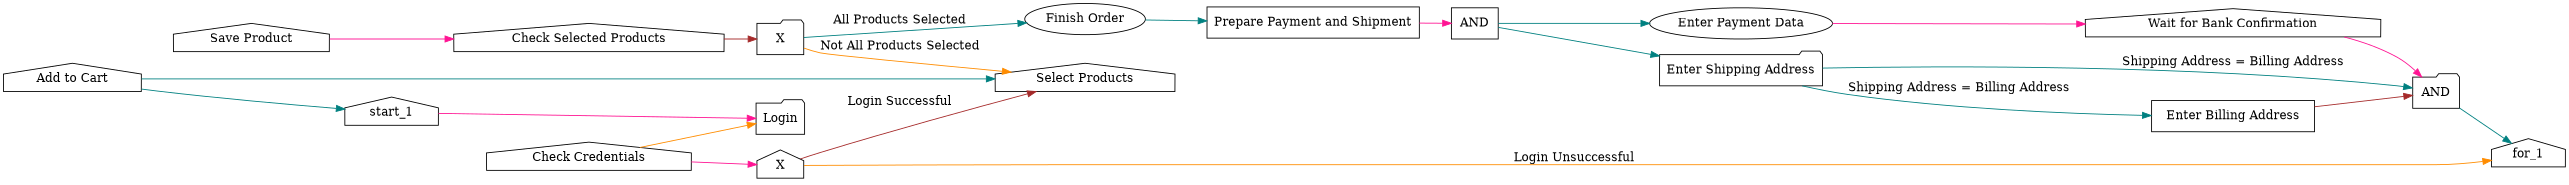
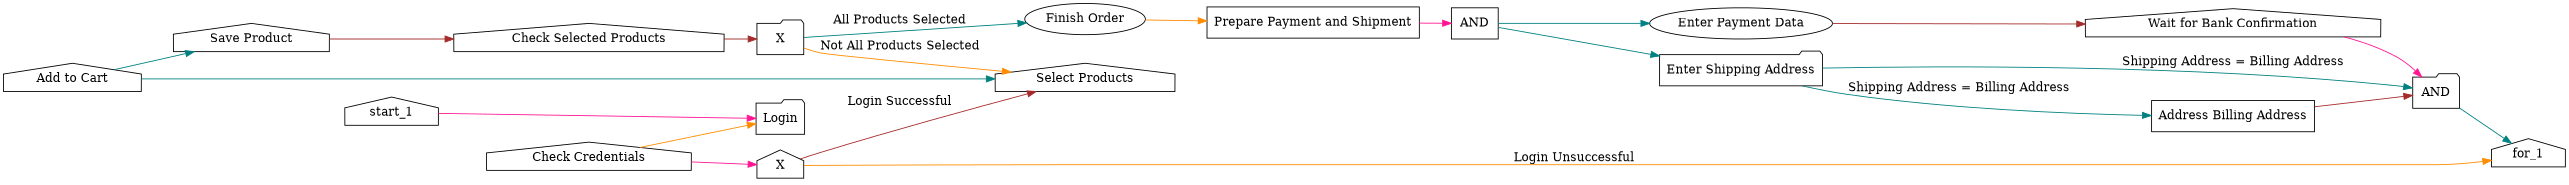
edge "Finish Order" -> "Prepare Payment and Shipment": color teal -> darkorange
edge "Enter Payment Data" -> "Wait for Bank Confirmation": color deeppink -> brown
edge "Save Product" -> "Check Selected Products": color deeppink -> brown
edge "Add to Cart" -> "start_1": now "Add to Cart" -> "Save Product"
node "Enter Billing Address": label "Enter Billing Address" -> "Address Billing Address"
